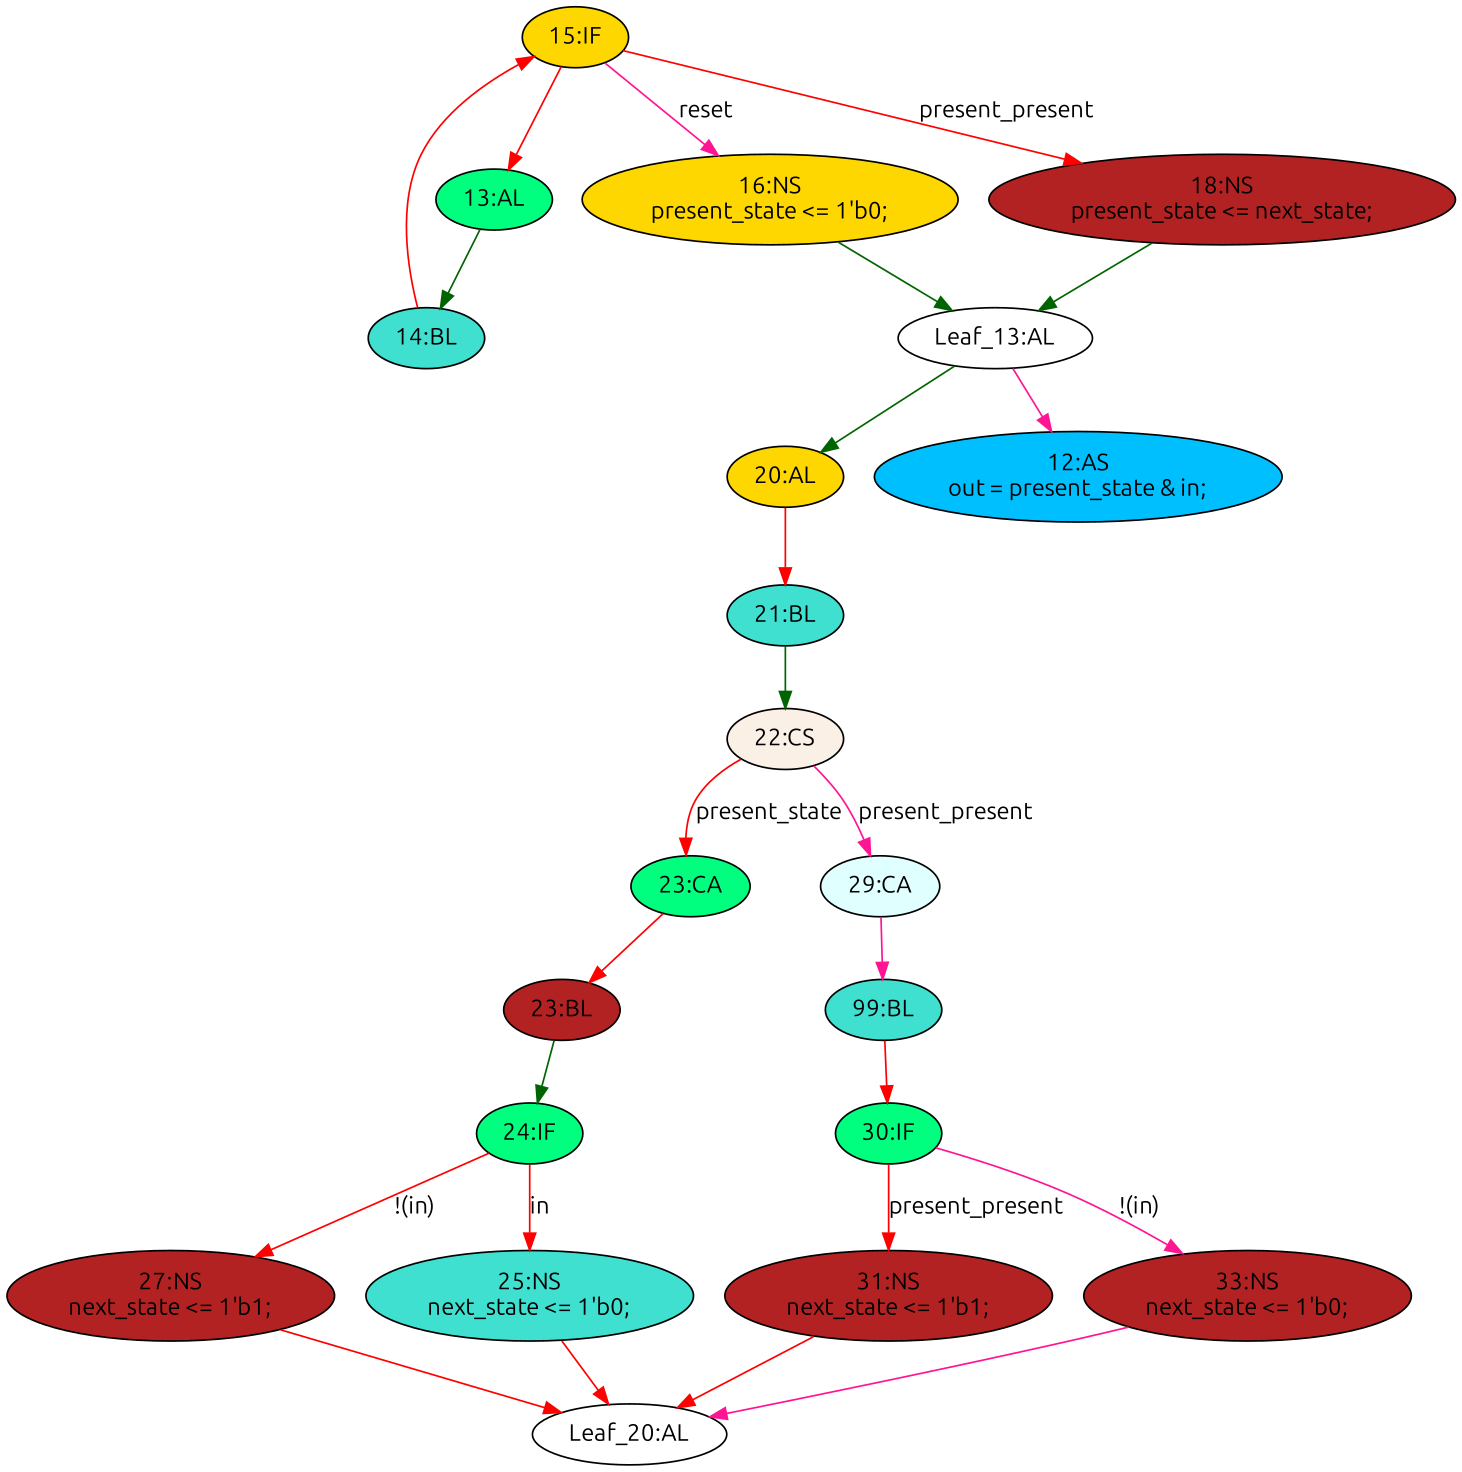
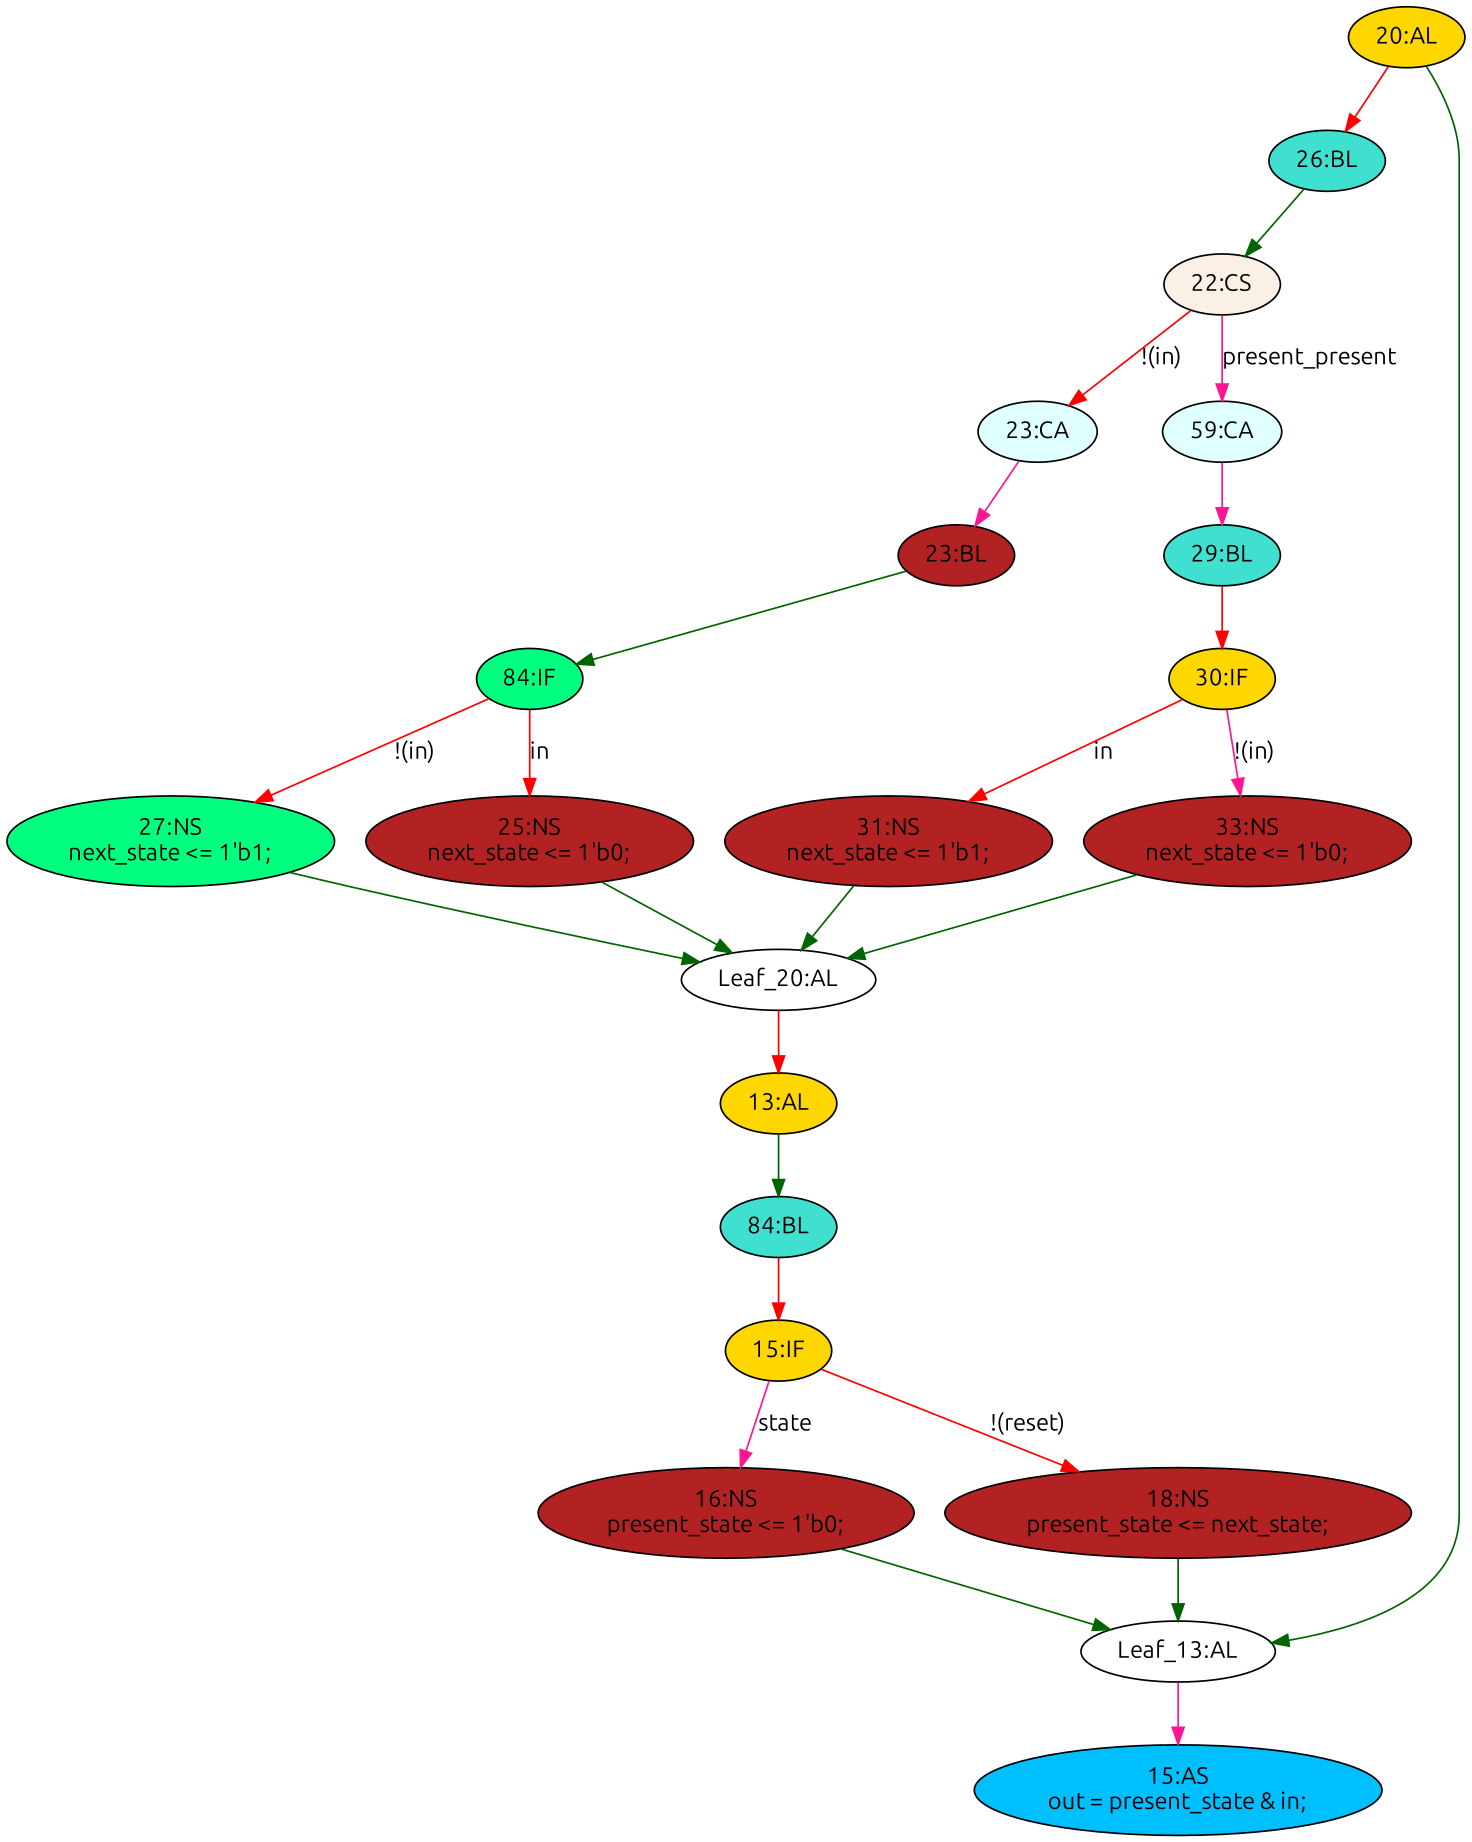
edge "15:IF" -> "13:AL": now "Leaf_20:AL" -> "13:AL"
edge "15:IF" -> "16:NS present_state <= 1'b0;": label "reset" -> "state"
edge "15:IF" -> "18:NS present_state <= next_state;": label "present_present" -> "!(reset)"
node "13:AL": fillcolor springgreen -> gold
node "16:NS present_state <= 1'b0;": fillcolor gold -> firebrick
node "14:BL": label "14:BL" -> "84:BL"
edge "Leaf_13:AL" -> "20:AL": reversed
node "12:AS out = present_state & in;": label "12:AS out = present_state & in;" -> "15:AS out = present_state & in;"
node "21:BL": label "21:BL" -> "26:BL"
edge "22:CS" -> "23:CA": label "present_state" -> "!(in)"
node "23:CA": fillcolor springgreen -> lightcyan
node "29:CA": label "29:CA" -> "59:CA"
edge "23:CA" -> "23:BL": color red -> deeppink
node "99:BL": label "99:BL" -> "29:BL"
node "24:IF": label "24:IF" -> "84:IF"
node "30:IF": fillcolor springgreen -> gold
edge "30:IF" -> "31:NS next_state <= 1'b1;": label "present_present" -> "in"
node "27:NS next_state <= 1'b1;": fillcolor firebrick -> springgreen
node "25:NS next_state <= 1'b0;": fillcolor turquoise -> firebrick
edge "25:NS next_state <= 1'b0;" -> "Leaf_20:AL": color red -> darkgreen
edge "31:NS next_state <= 1'b1;" -> "Leaf_20:AL": color red -> darkgreen
edge "27:NS next_state <= 1'b1;" -> "Leaf_20:AL": color red -> darkgreen
edge "33:NS next_state <= 1'b0;" -> "Leaf_20:AL": color deeppink -> darkgreen
